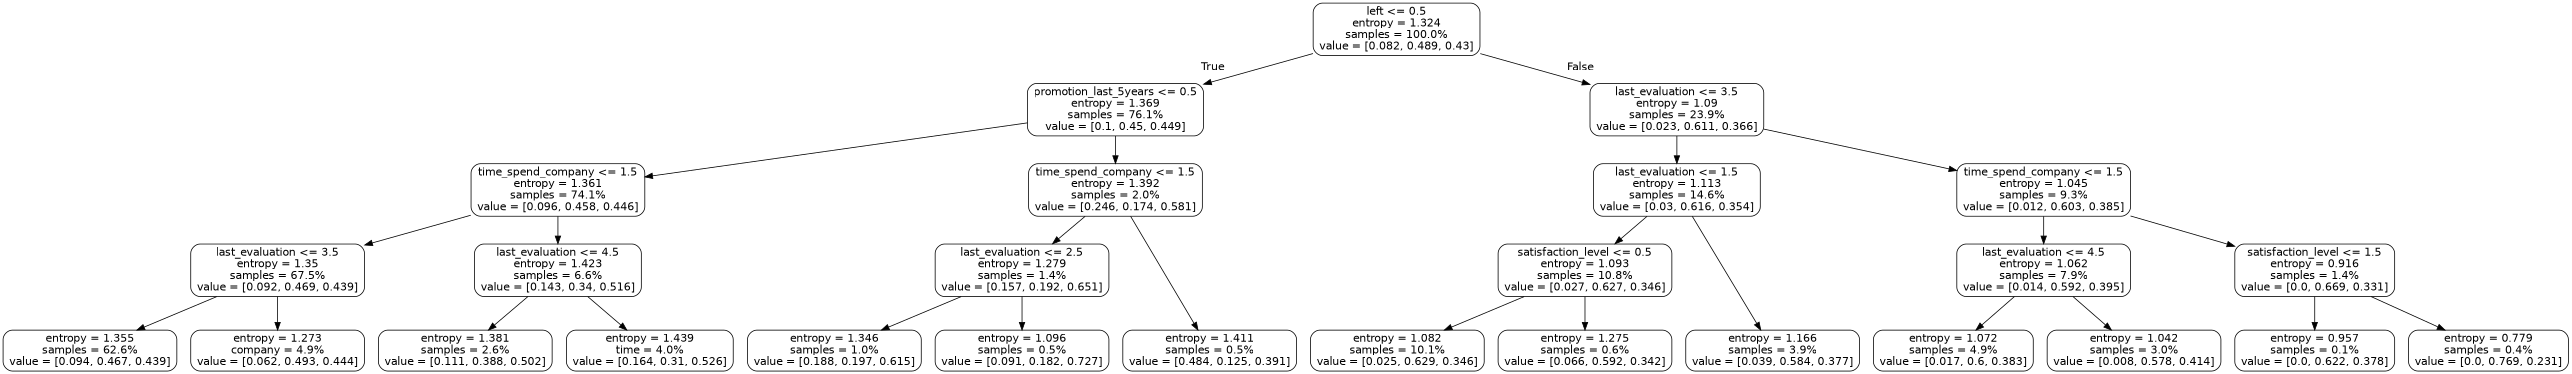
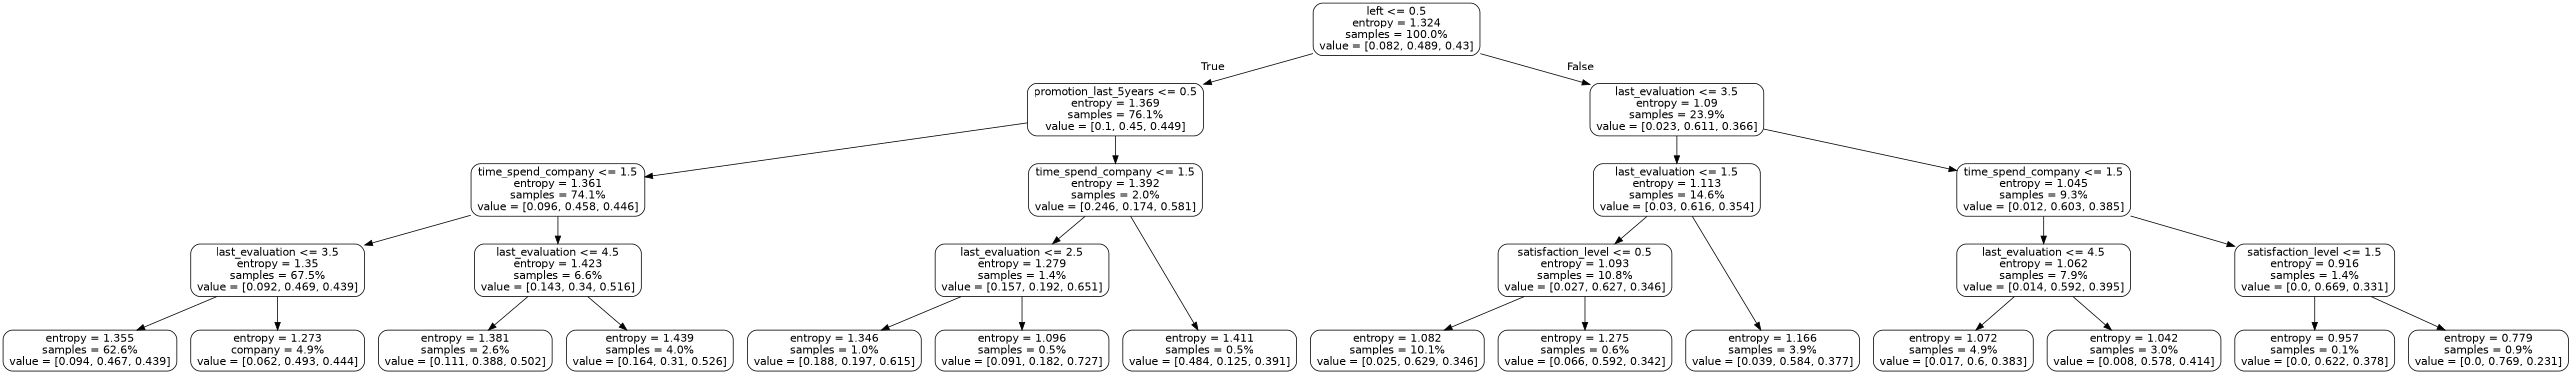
node "entropy = 1.439 time = 4.0% value = [0.164, 0.31, 0.526]": label "entropy = 1.439 time = 4.0% value = [0.164, 0.31, 0.526]" -> "entropy = 1.439 samples = 4.0% value = [0.164, 0.31, 0.526]"
node "entropy = 0.779 samples = 0.4% value = [0.0, 0.769, 0.231]": label "entropy = 0.779 samples = 0.4% value = [0.0, 0.769, 0.231]" -> "entropy = 0.779 samples = 0.9% value = [0.0, 0.769, 0.231]"
